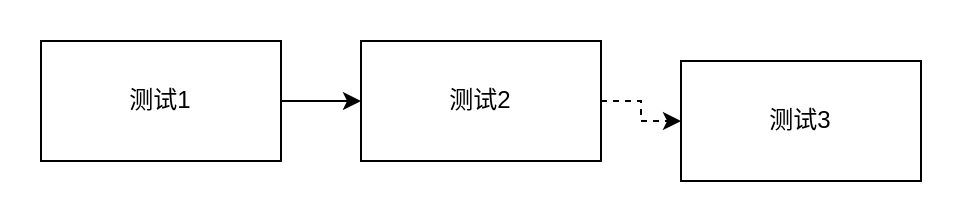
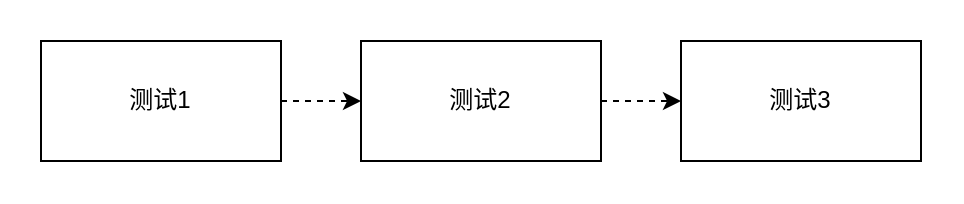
edge "测试1" -> "测试2": style solid -> dashed
node "测试3": moved (801, 121) -> (801, 101)
